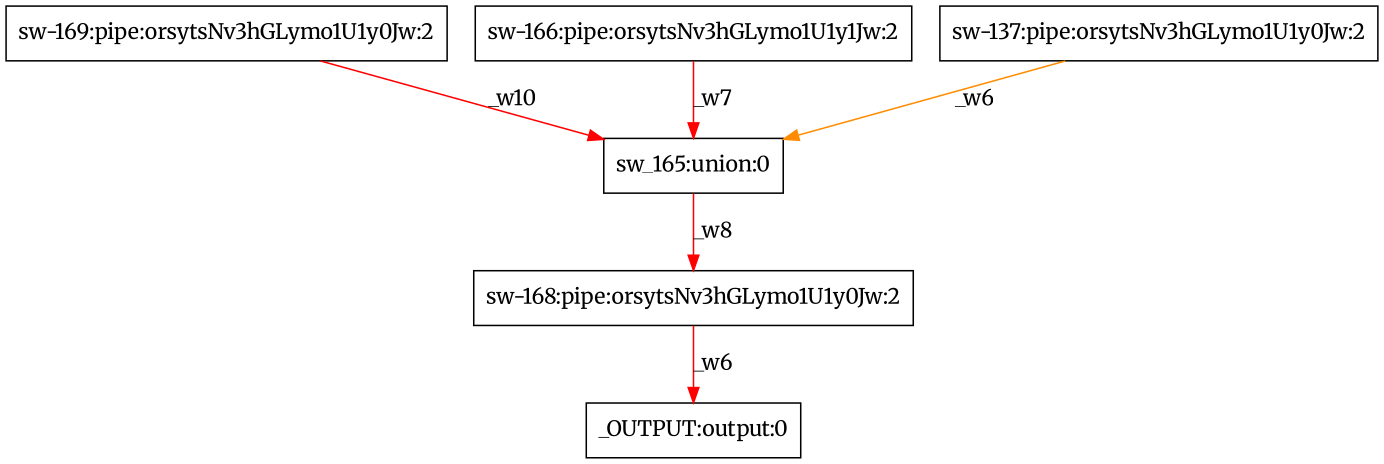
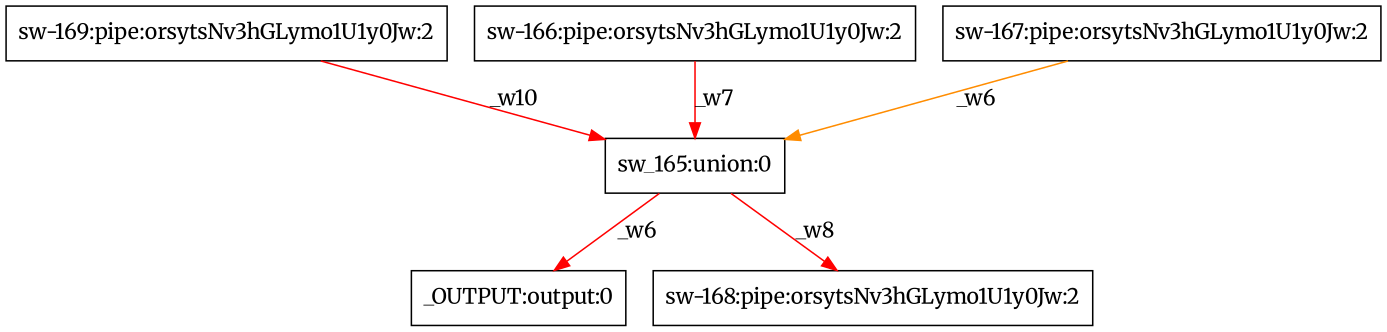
node "sw-166:pipe:orsytsNv3hGLymo1U1y1Jw:2": label "sw-166:pipe:orsytsNv3hGLymo1U1y1Jw:2" -> "sw-166:pipe:orsytsNv3hGLymo1U1y0Jw:2"
node "sw-137:pipe:orsytsNv3hGLymo1U1y0Jw:2": label "sw-137:pipe:orsytsNv3hGLymo1U1y0Jw:2" -> "sw-167:pipe:orsytsNv3hGLymo1U1y0Jw:2"
edge "sw-168:pipe:orsytsNv3hGLymo1U1y0Jw:2" -> "_OUTPUT:output:0": now "sw_165:union:0" -> "_OUTPUT:output:0"
